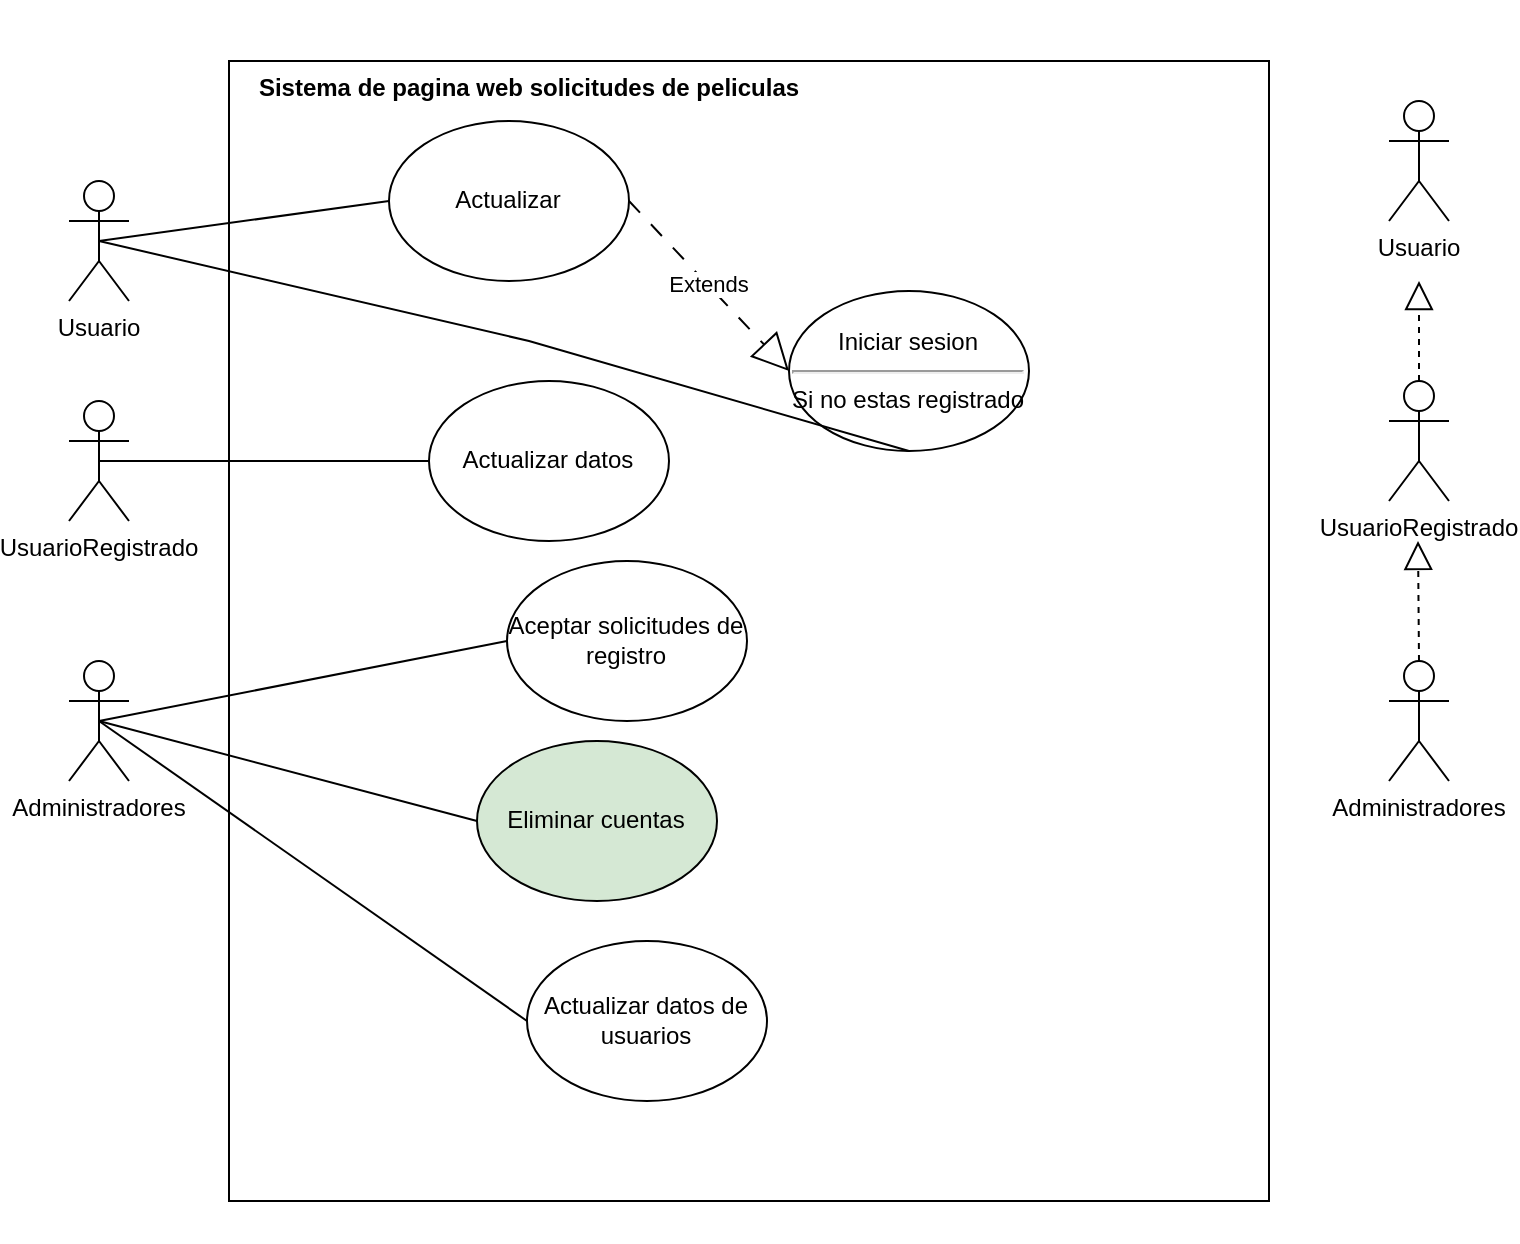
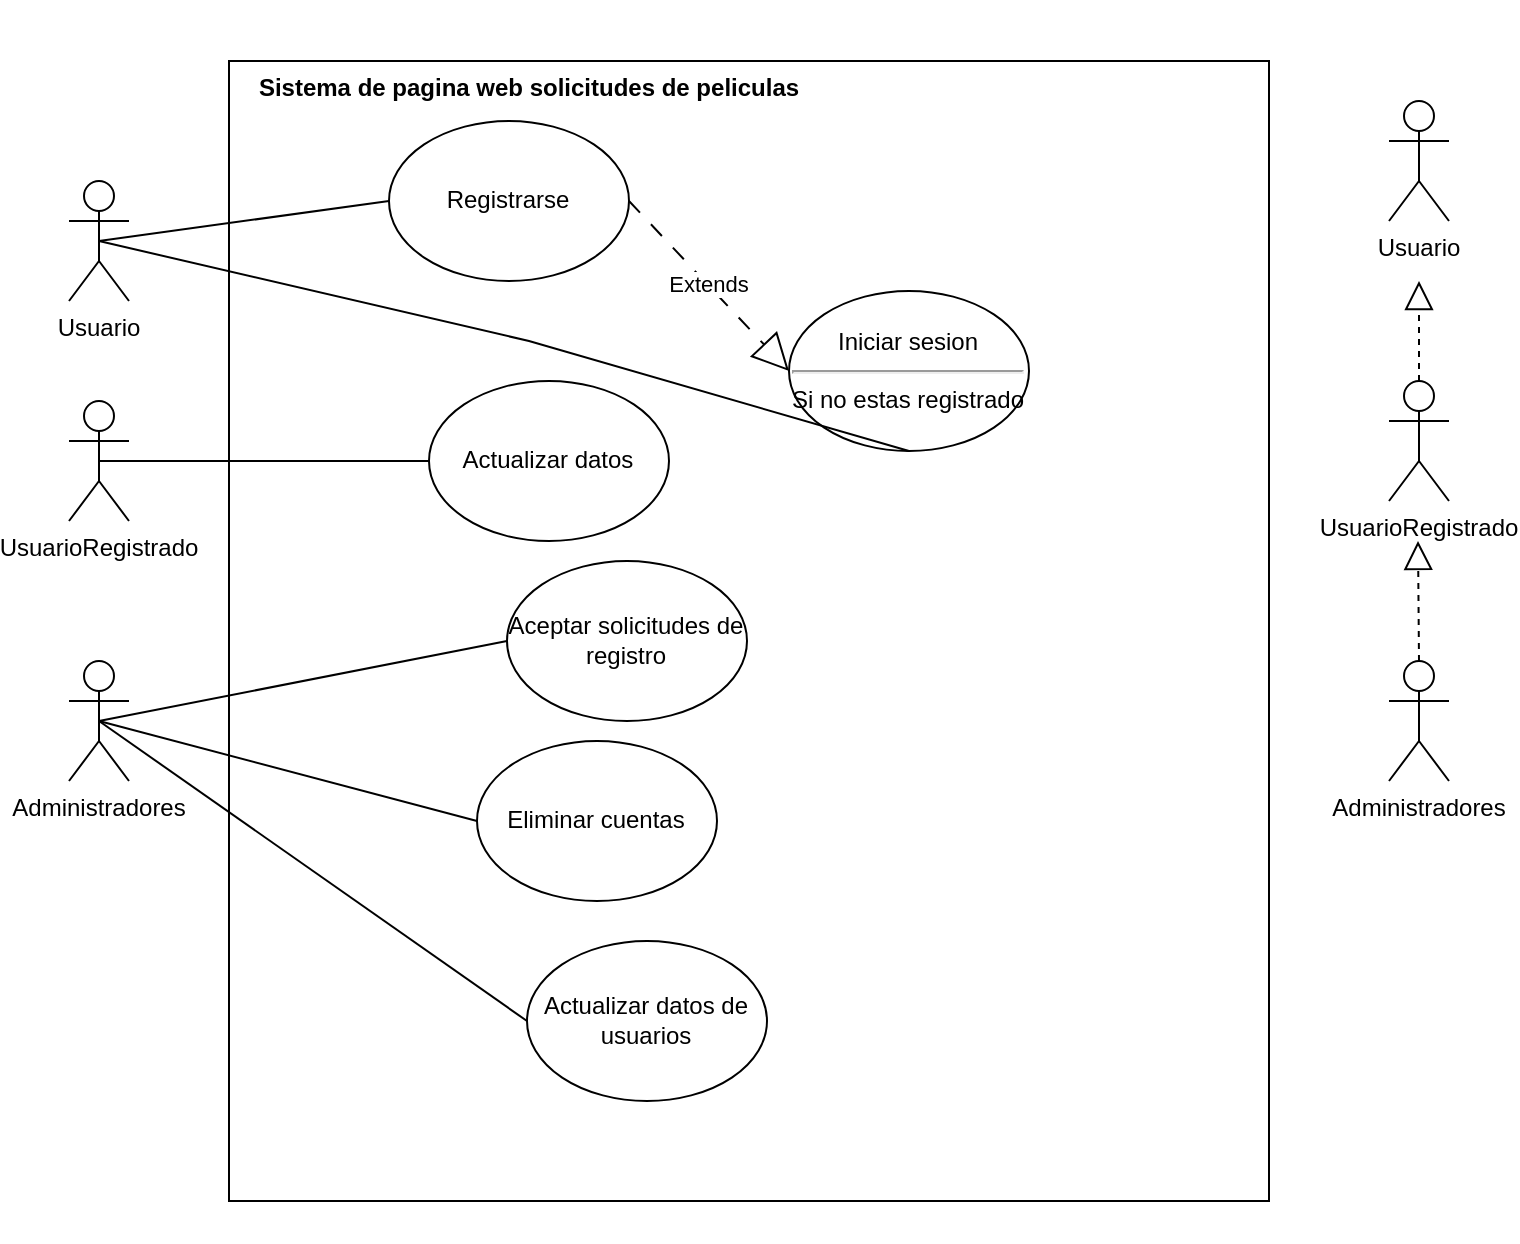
node "Actualizar": label "Actualizar" -> "Registrarse"
node "Eliminar cuentas": fillcolor #d5e8d4 -> #ffffff
